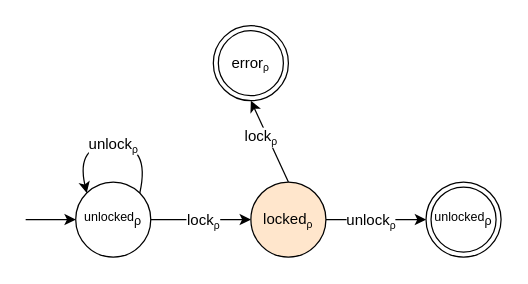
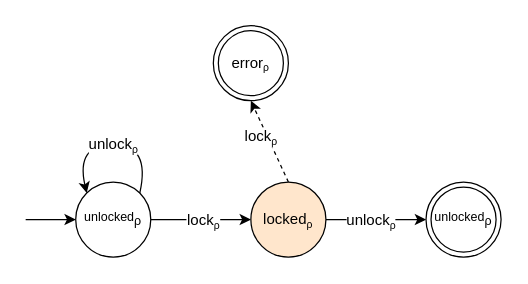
edge "lockedρ" -> "errorρ": style solid -> dashed
